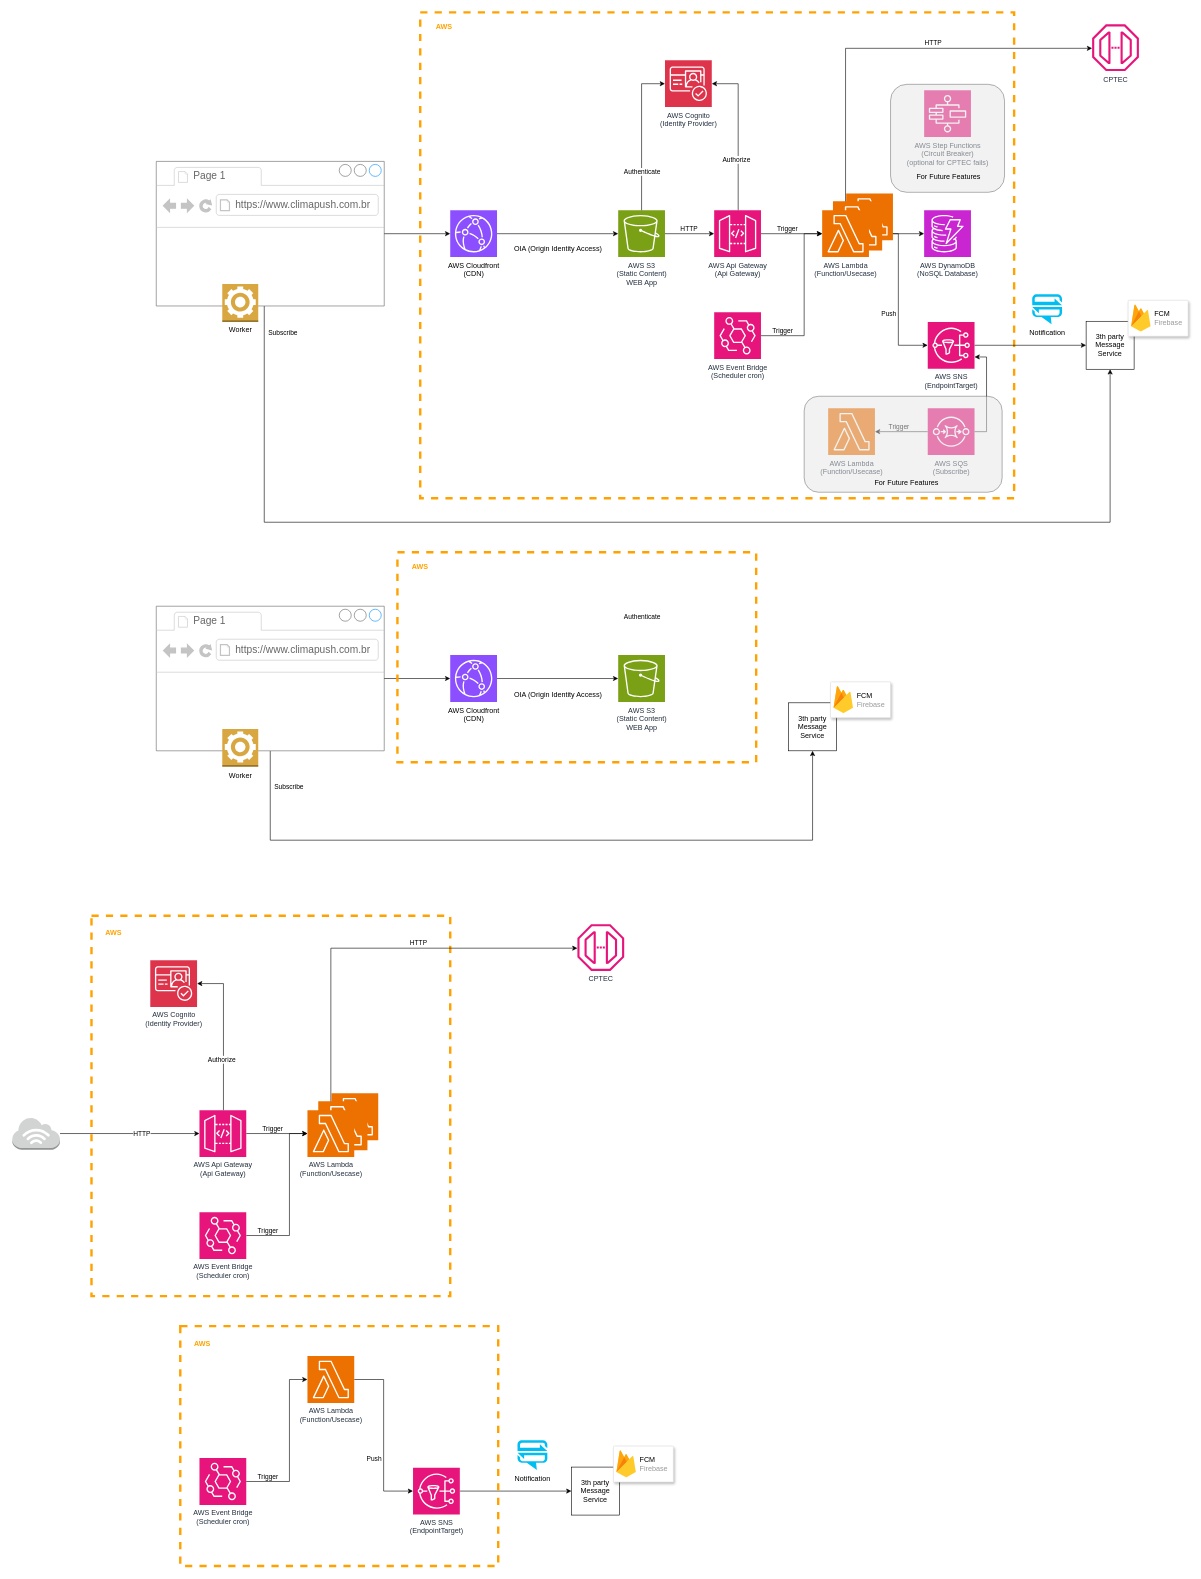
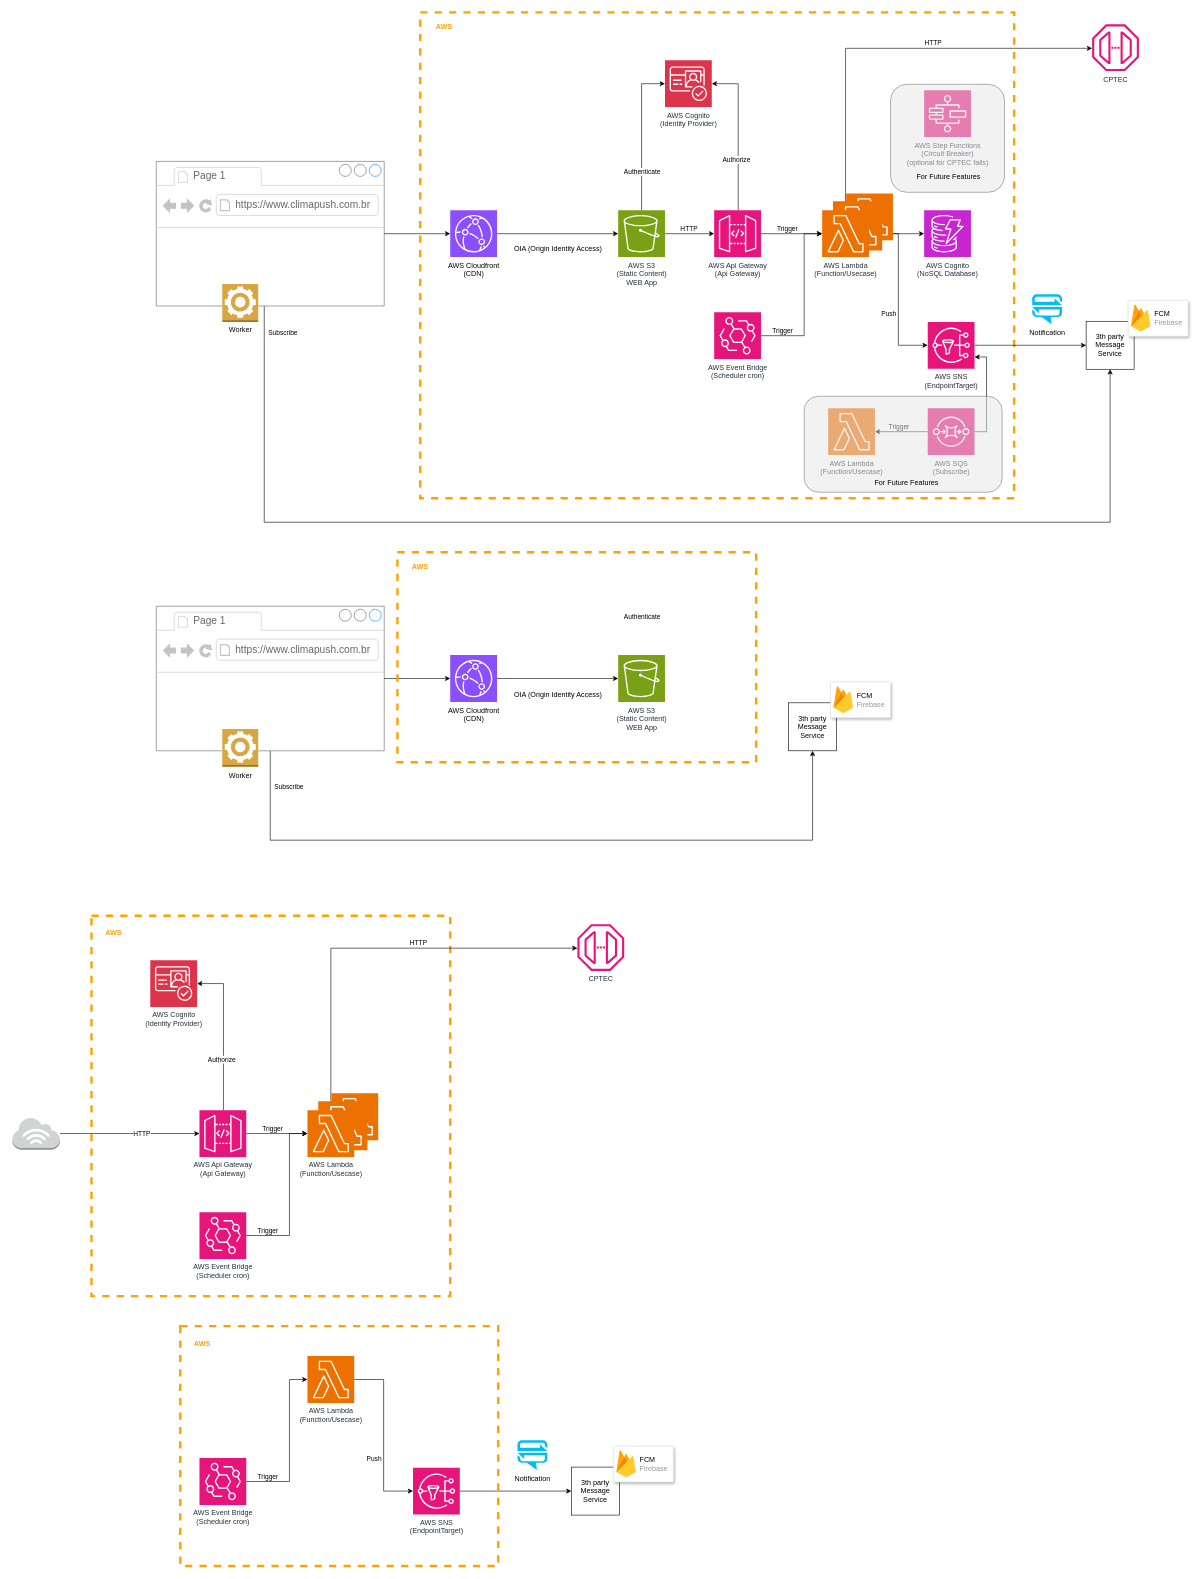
node "AWS DynamoDB (NoSQL Database)": label "AWS DynamoDB (NoSQL Database)" -> "AWS Cognito (NoSQL Database)"
